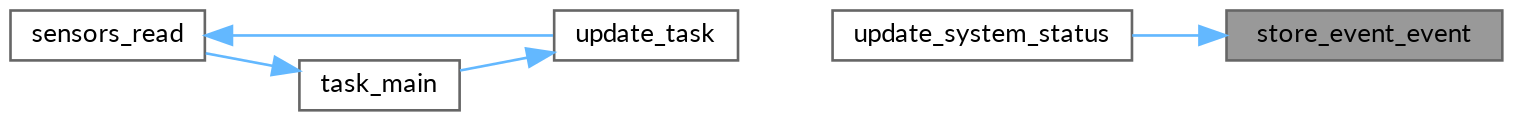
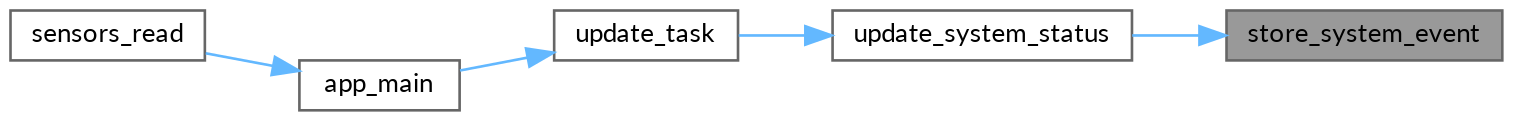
edge "update_task" -> "sensors_read": now "update_task" -> "update_system_status"
node "store_event_event": label "store_event_event" -> "store_system_event"
node "task_main": label "task_main" -> "app_main"
